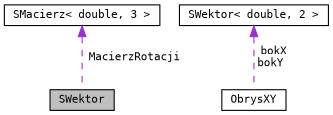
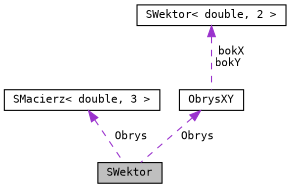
edge "SWektor" -> "SMacierz< double, 3 >": label " MacierzRotacji" -> " Obrys"
edge "SWektor" -> "ObrysXY": added, label "Obrys"
